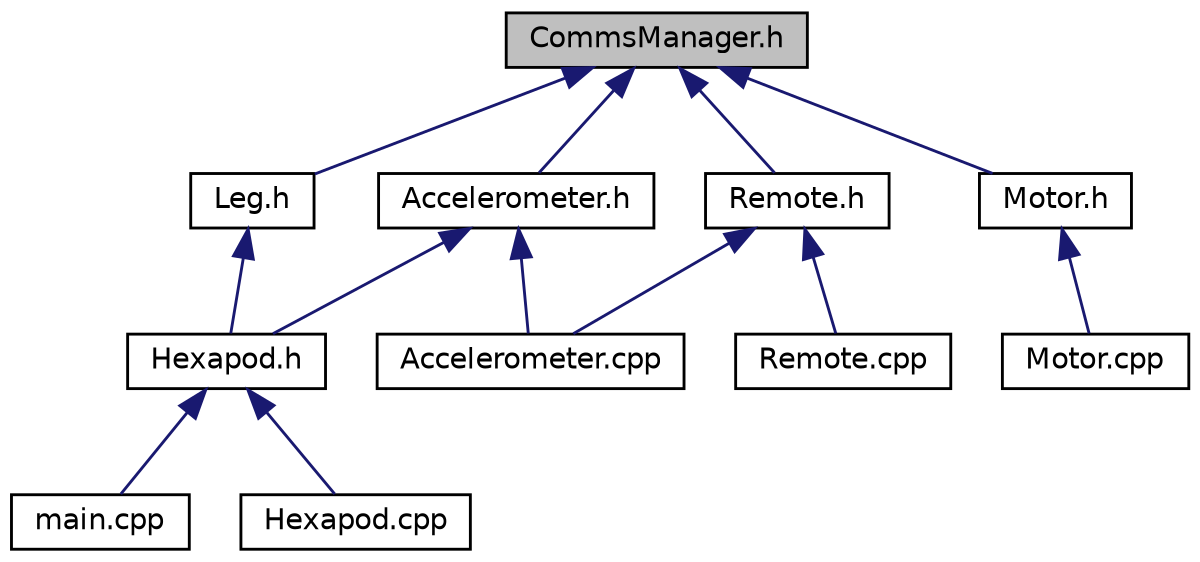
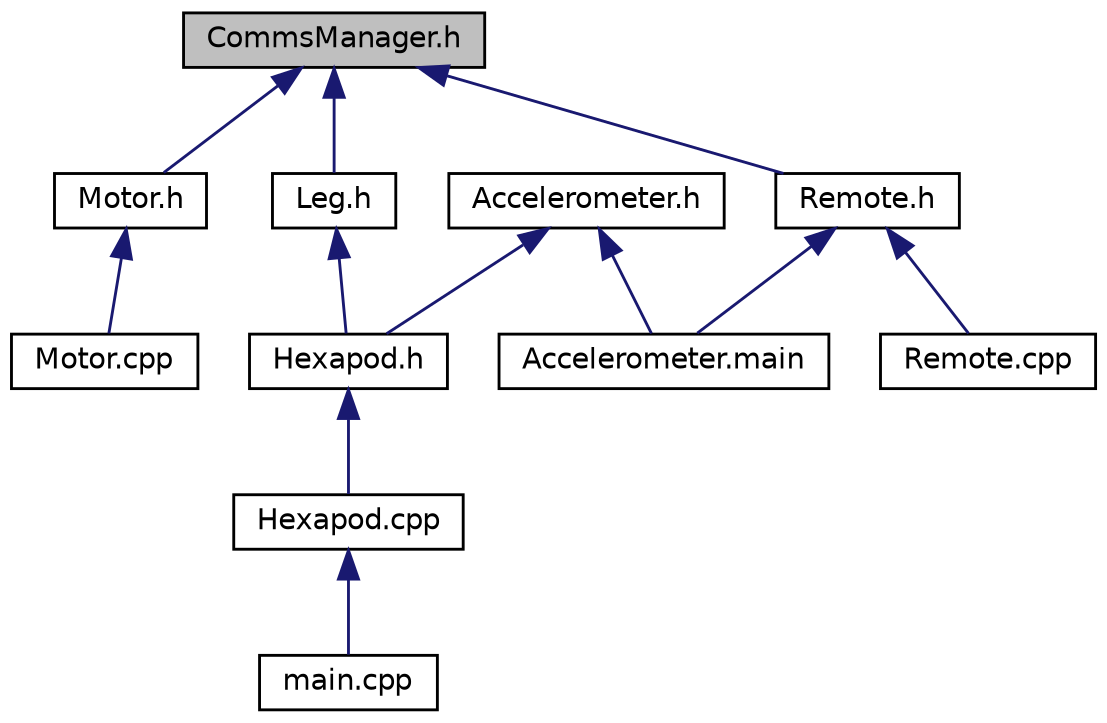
edge "Accelerometer.h" -> "CommsManager.h": removed
node "Accelerometer.cpp": label "Accelerometer.cpp" -> "Accelerometer.main"
edge "main.cpp" -> "Hexapod.h": now "main.cpp" -> "Hexapod.cpp"
